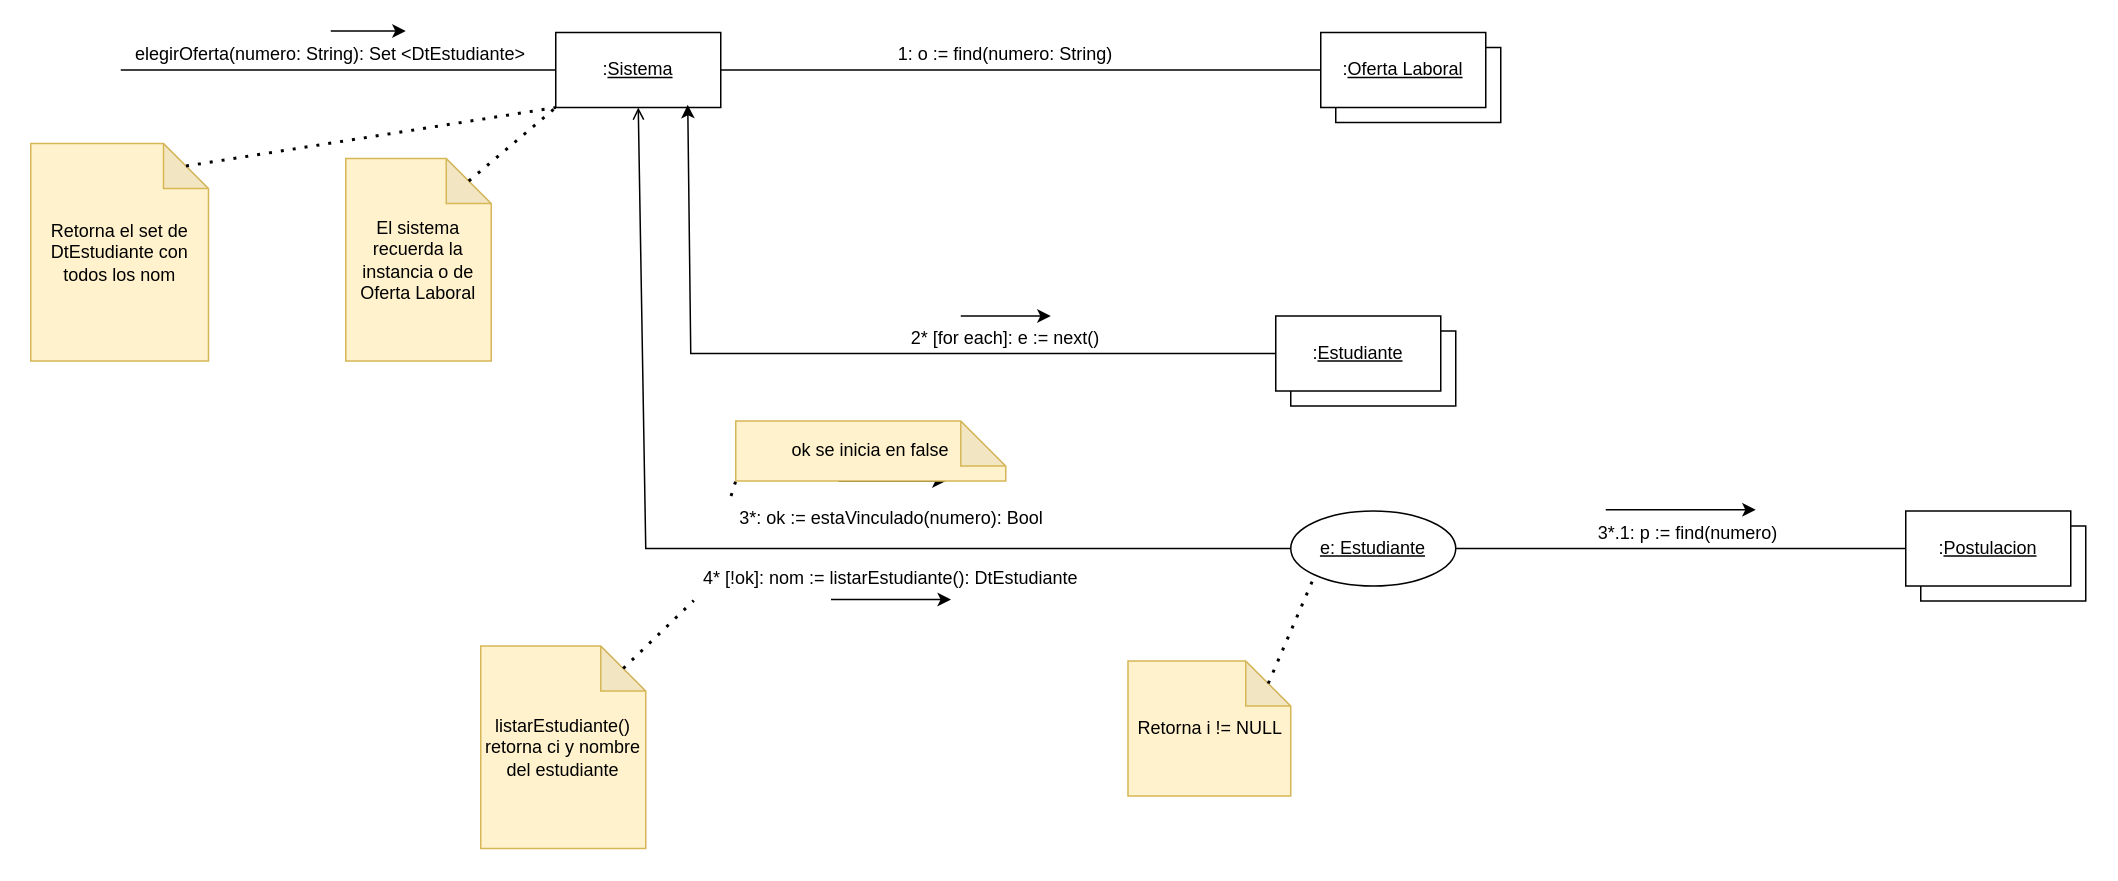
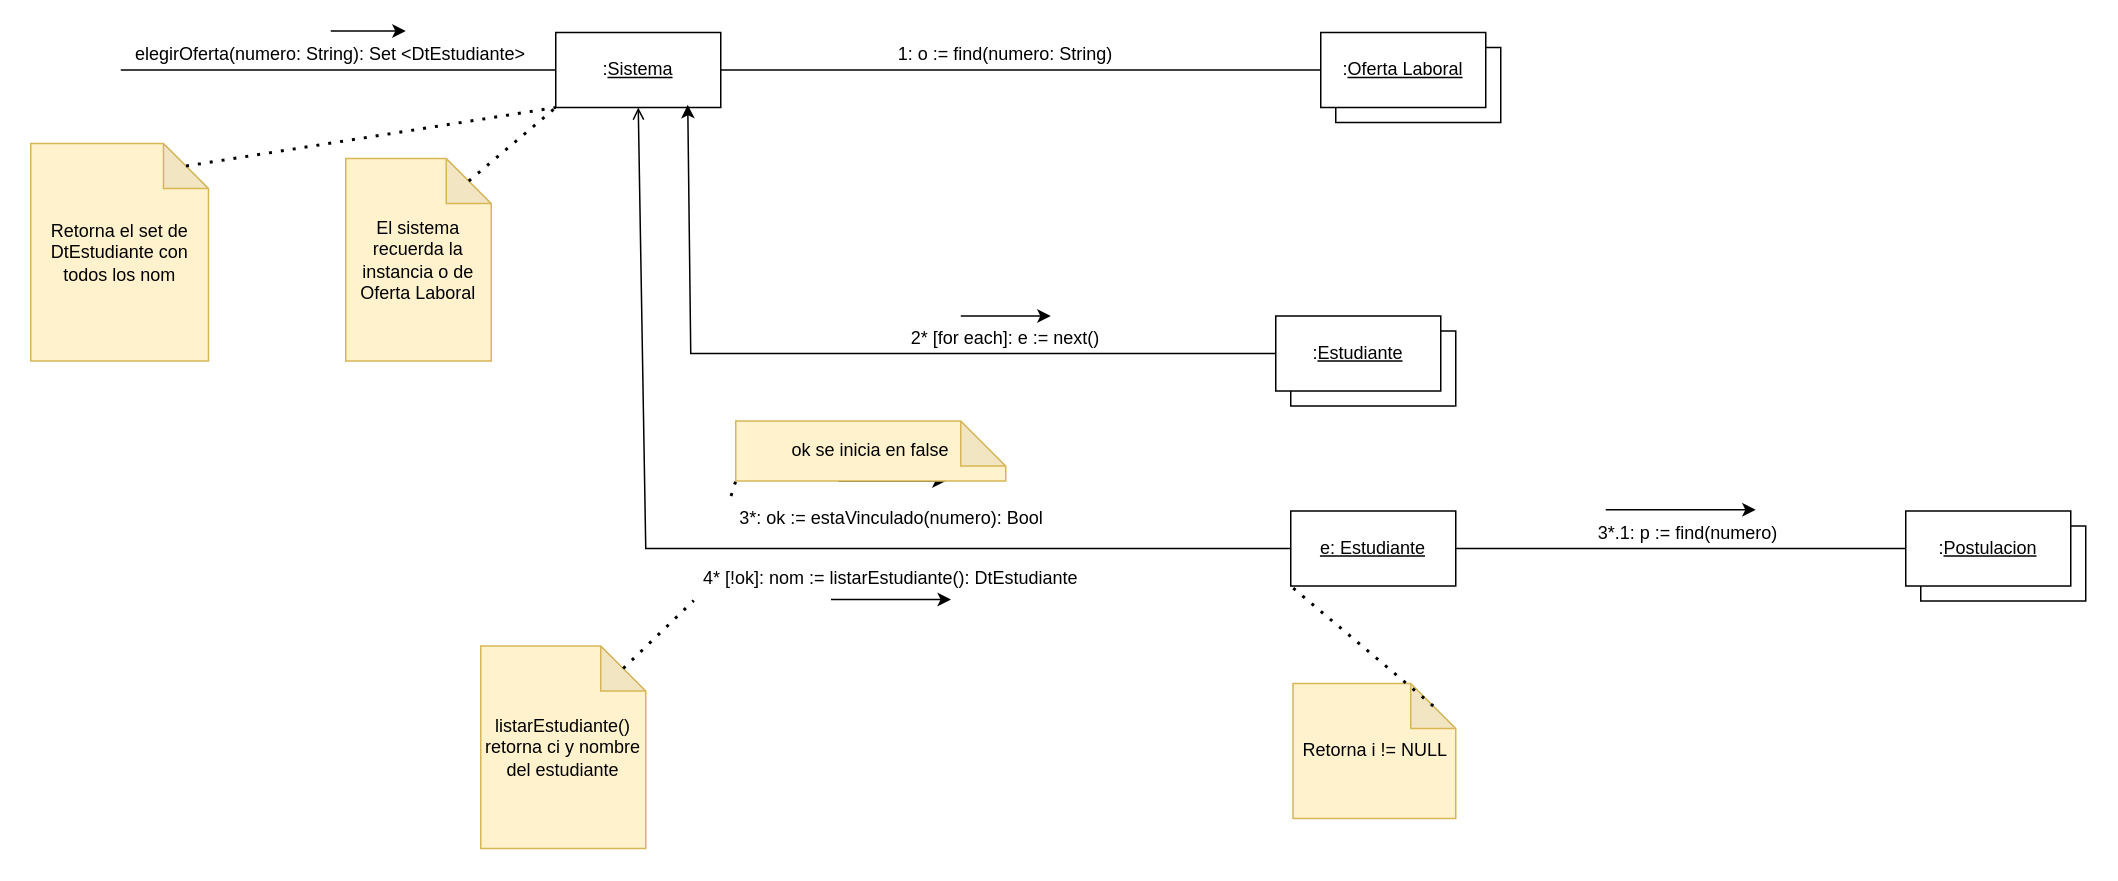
node "e: Estudiante": shape ellipse -> rectangle
node "Retorna i != NULL": moved (1209, 728) -> (1374, 751)
